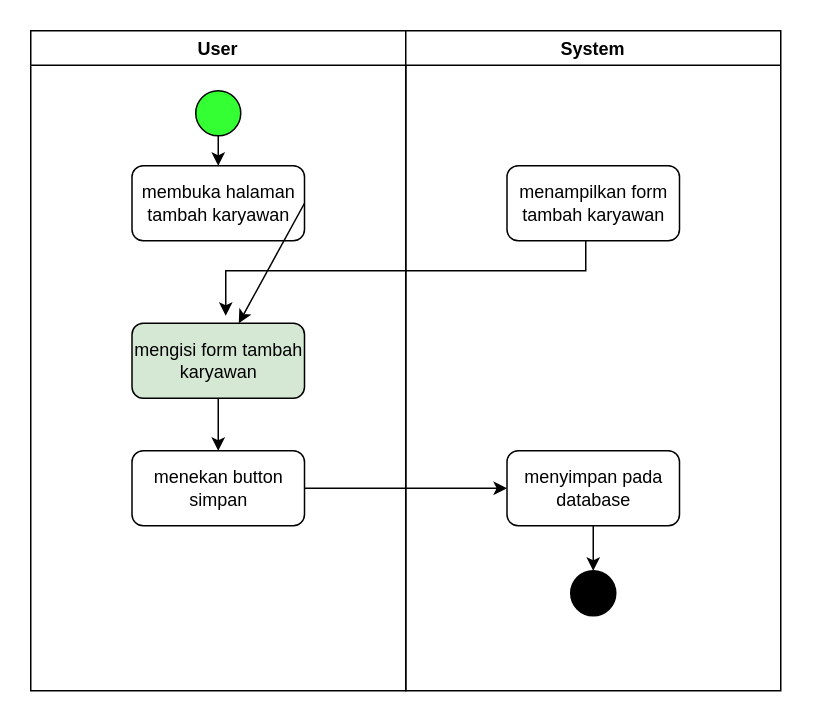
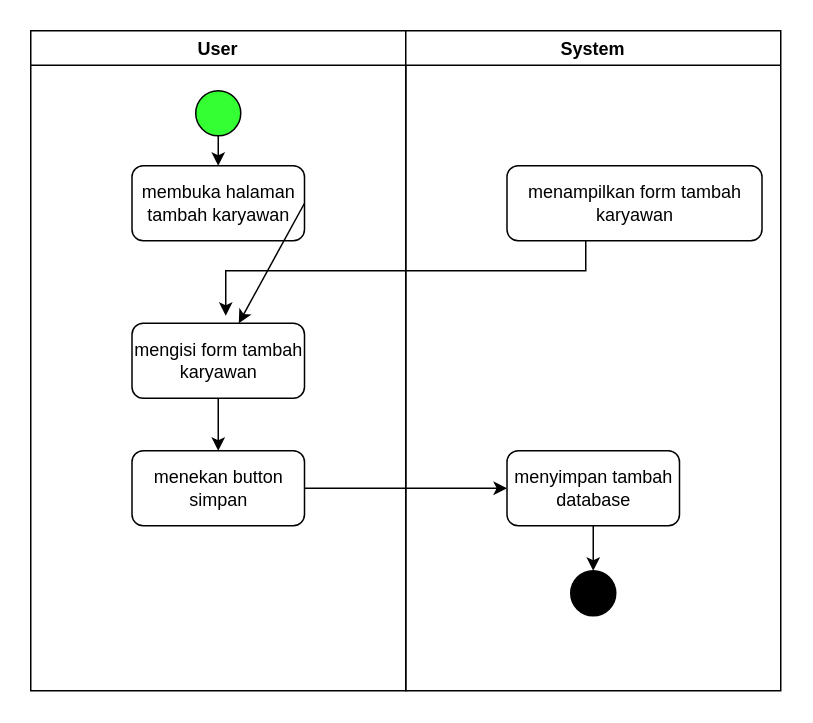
node "menampilkan form tambah karyawan": size 173x75 -> 255x75
node "mengisi form tambah karyawan": fillcolor #d5e8d4 -> #ffffff
node "menyimpan pada database": label "menyimpan pada database" -> "menyimpan tambah database"
